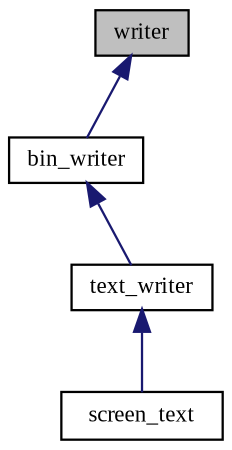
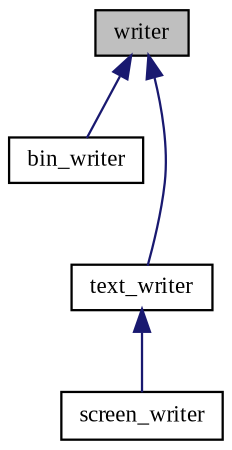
edge "text_writer" -> "bin_writer": now "text_writer" -> "writer"
node "screen_text": label "screen_text" -> "screen_writer"
